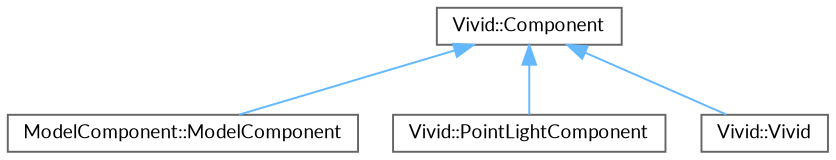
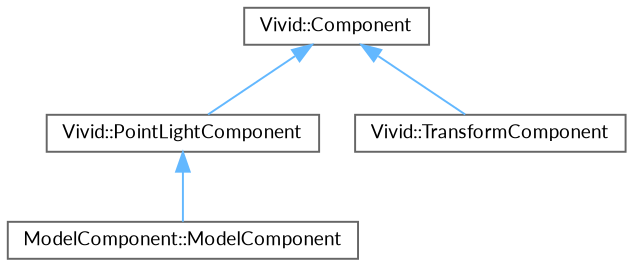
edge "ModelComponent::ModelComponent" -> "Vivid::Component": now "ModelComponent::ModelComponent" -> "Vivid::PointLightComponent"
node "Vivid::Vivid": label "Vivid::Vivid" -> "Vivid::TransformComponent"
